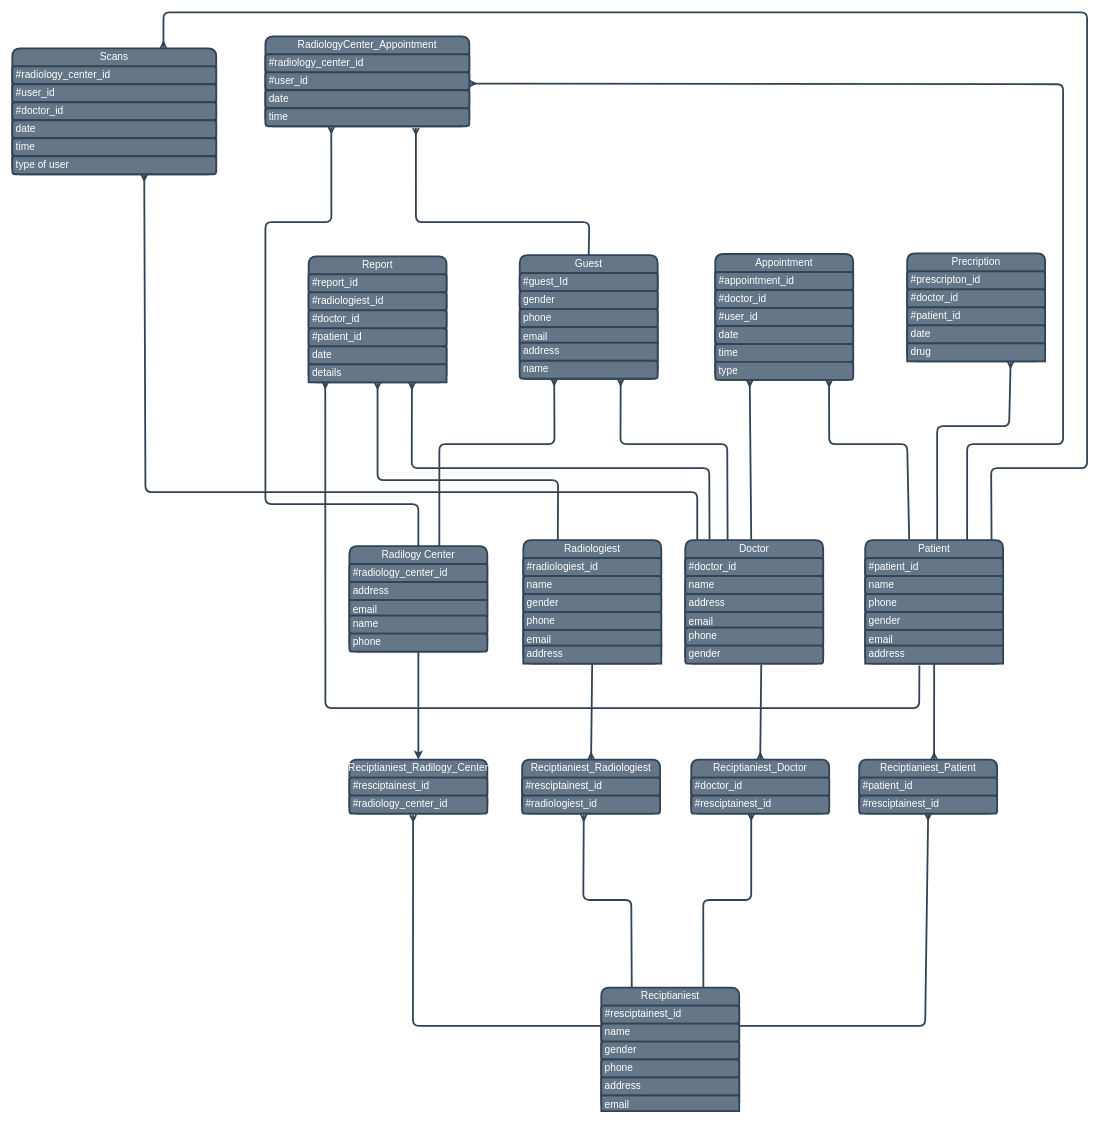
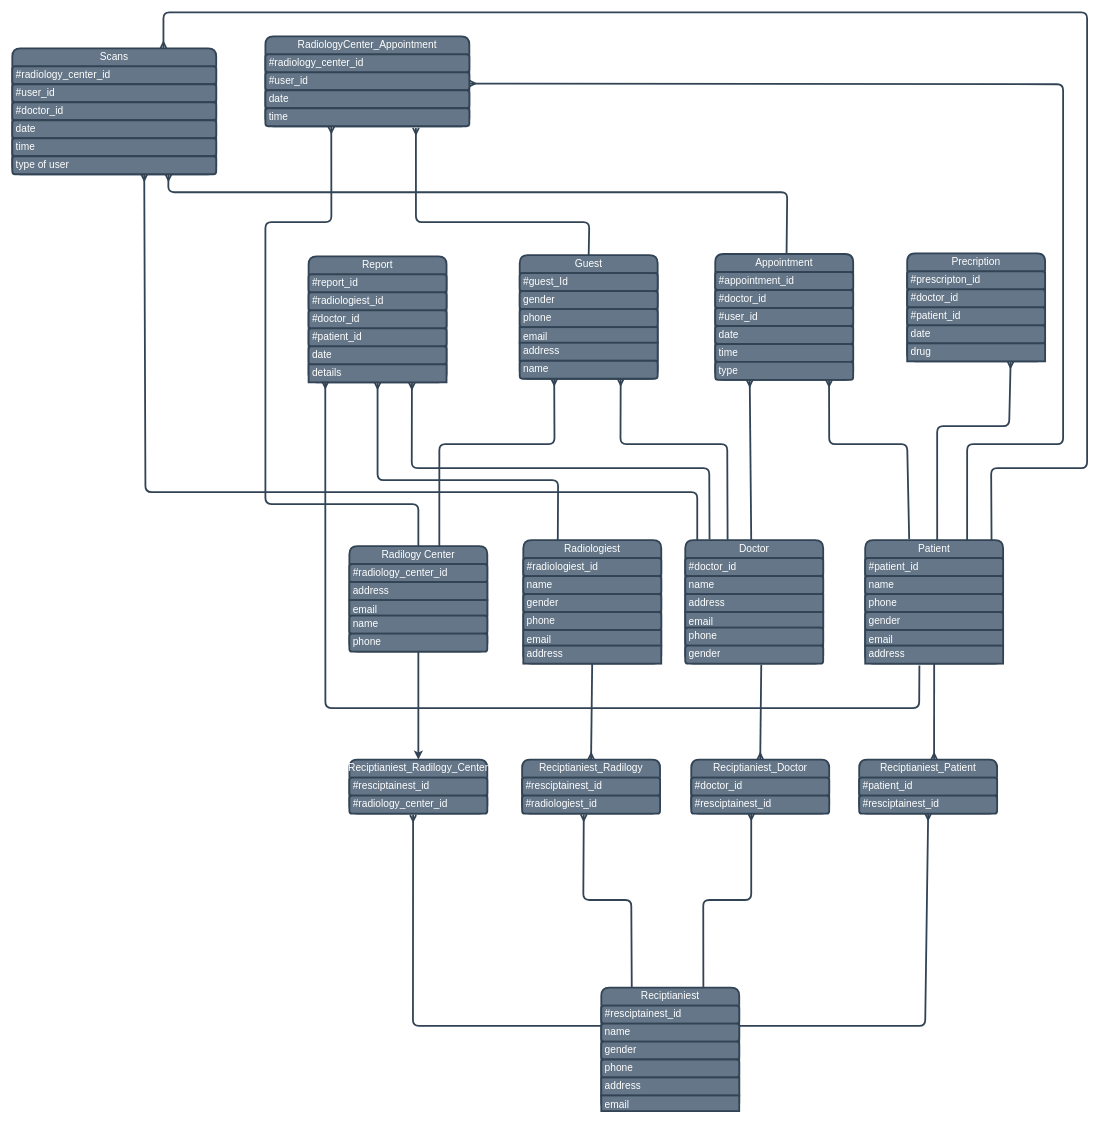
edge "Appointment" -> "type of user": added
node "Reciptianiest_Radiologiest": label "Reciptianiest_Radiologiest" -> "Reciptianiest_Radilogy"
